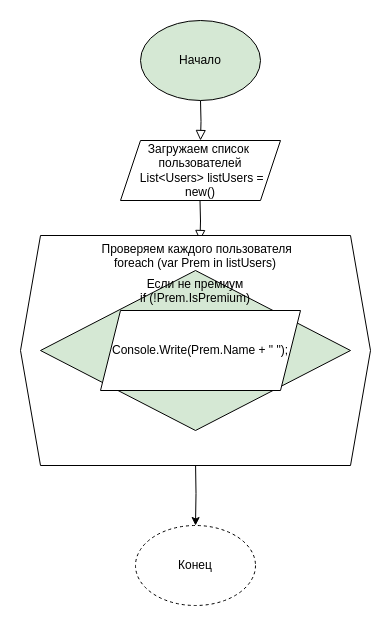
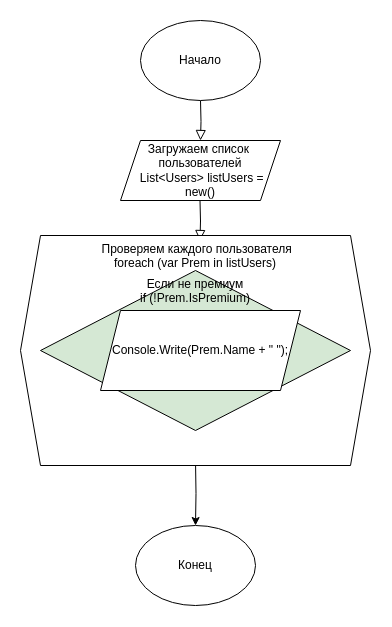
node "Начало": fillcolor #d5e8d4 -> #ffffff
node "Конец": style dashed -> solid
